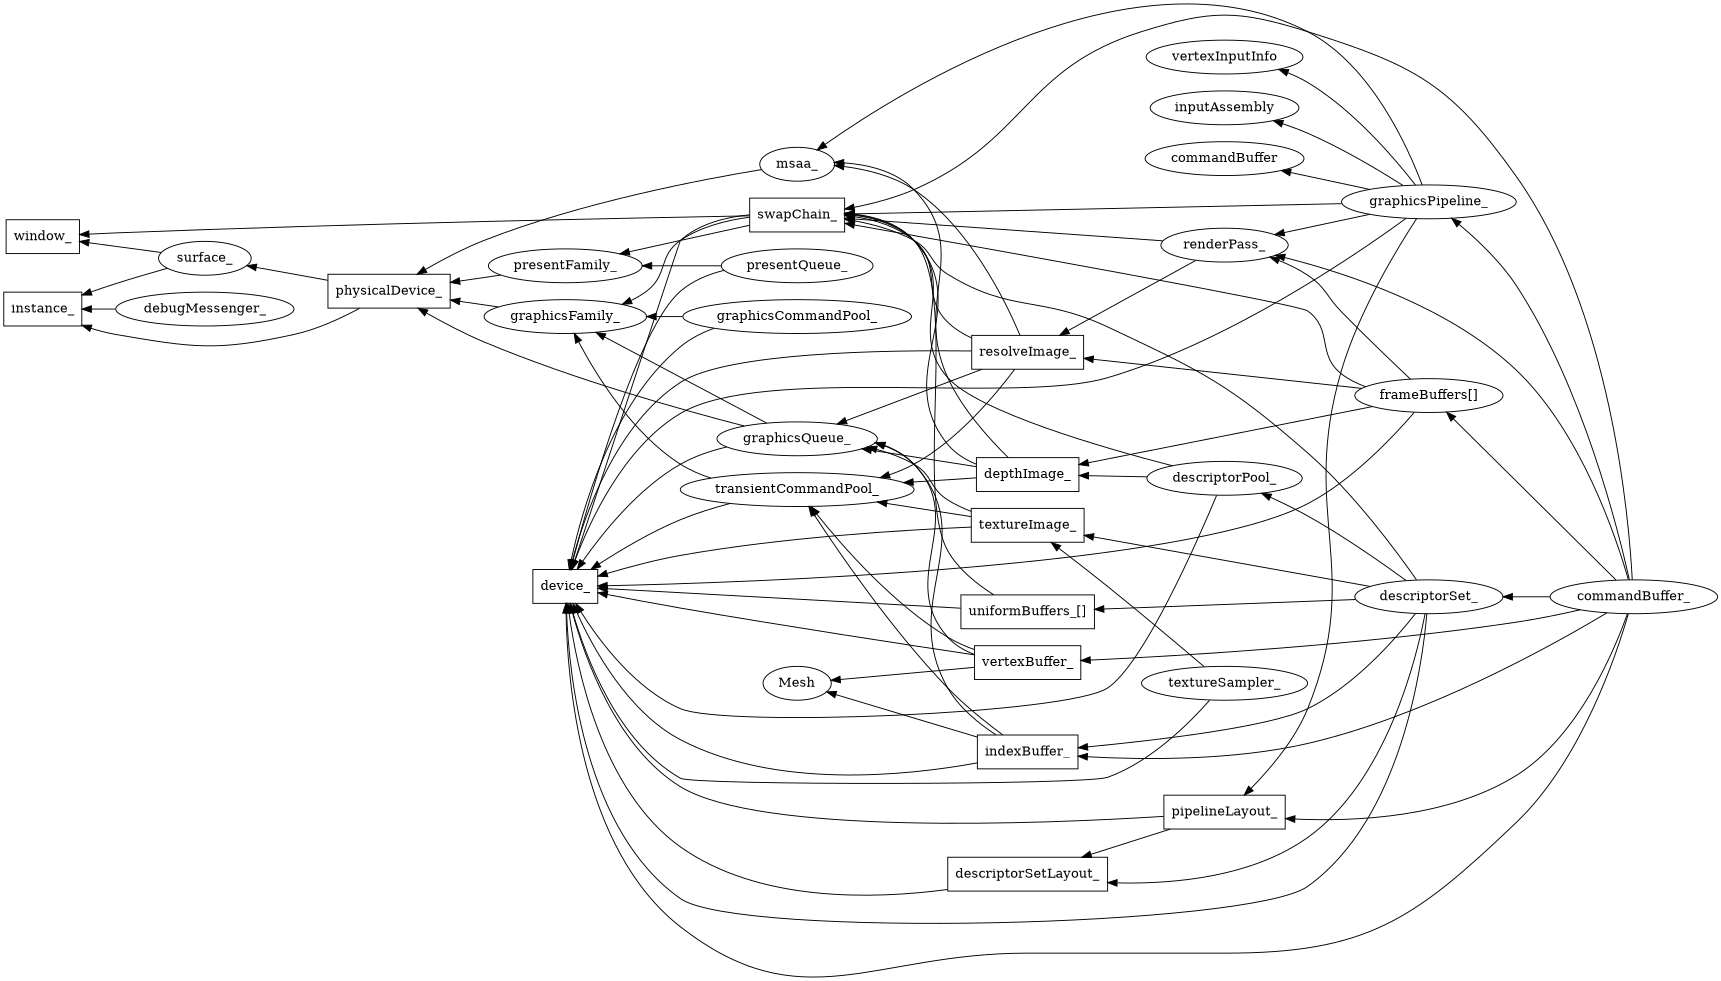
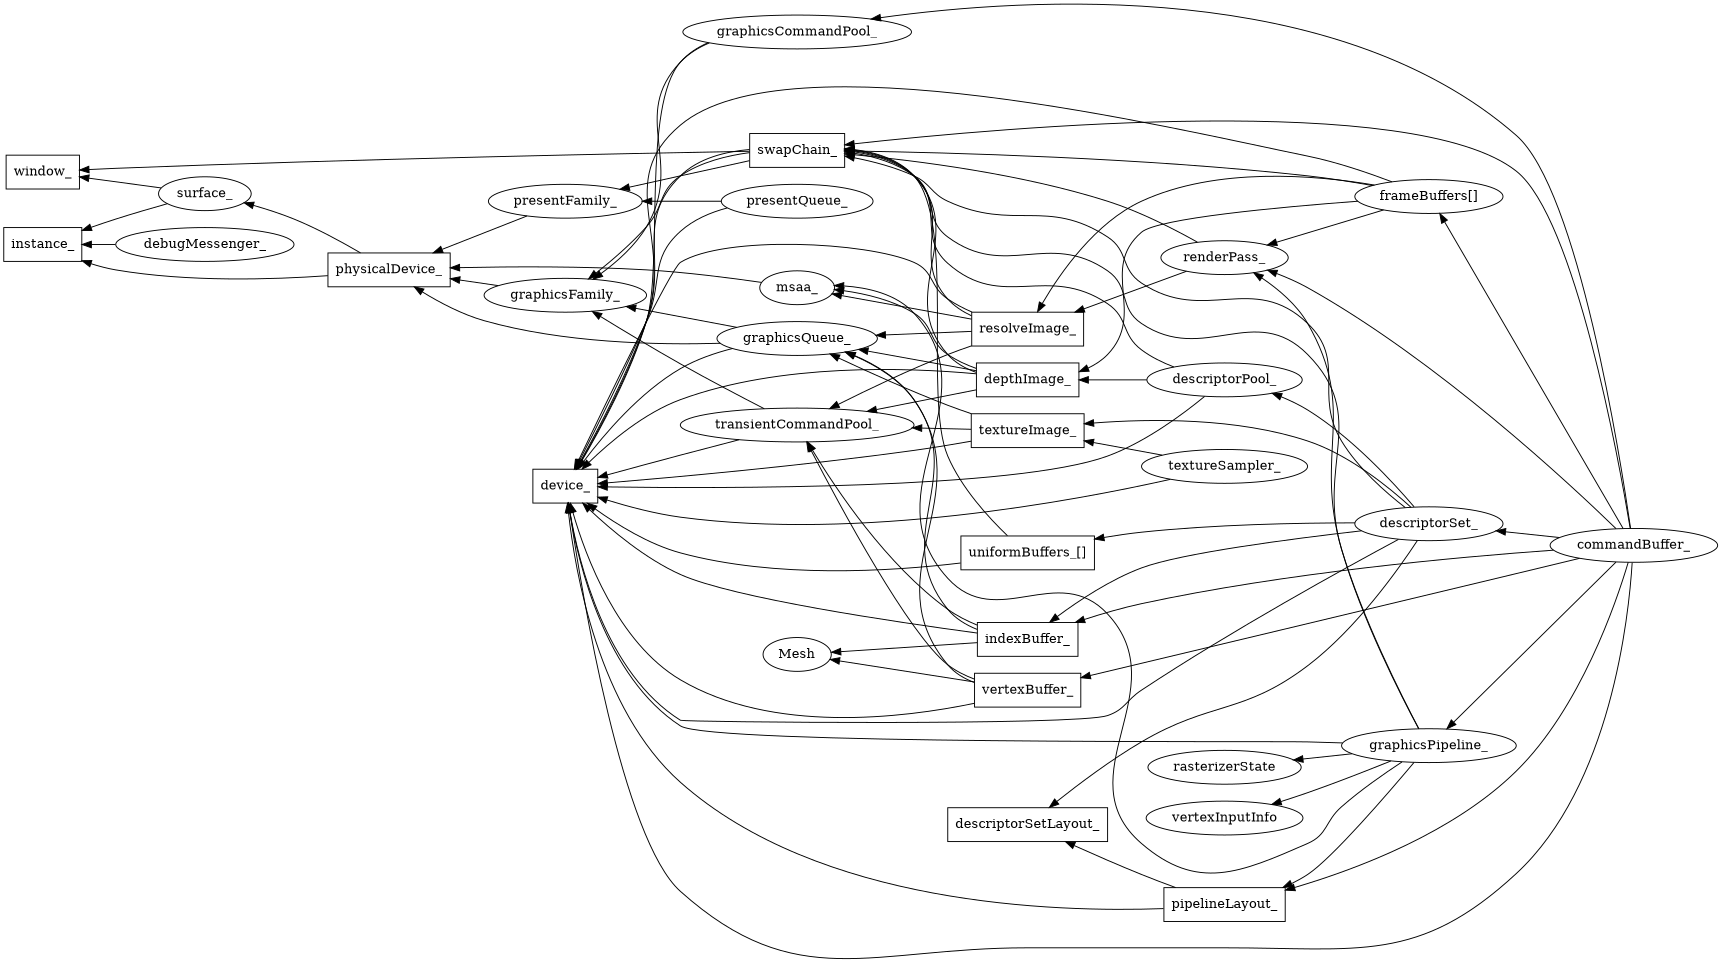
edge "commandBuffer_" -> "graphicsCommandPool_": added
node "inputAssembly": removed
node "commandBuffer": label "commandBuffer" -> "rasterizerState"
edge "descriptorSetLayout_" -> "device_": now "depthImage_" -> "device_"
